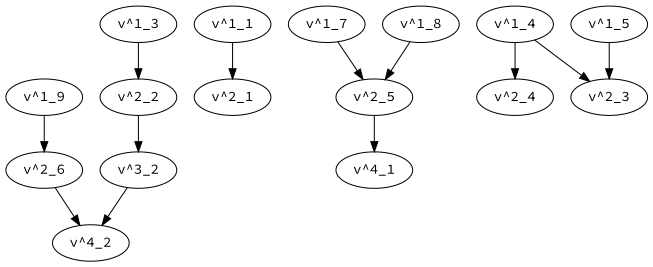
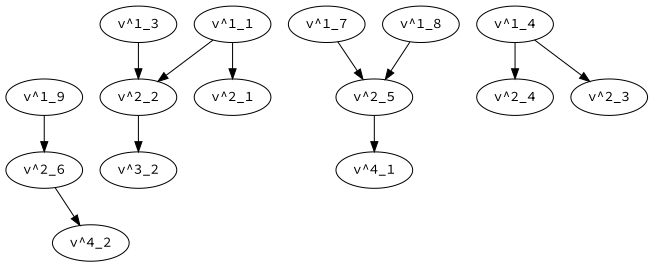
node "v^1_5": removed
edge "v^1_1" -> "v^2_2": added
edge "v^3_2" -> "v^4_2": removed
